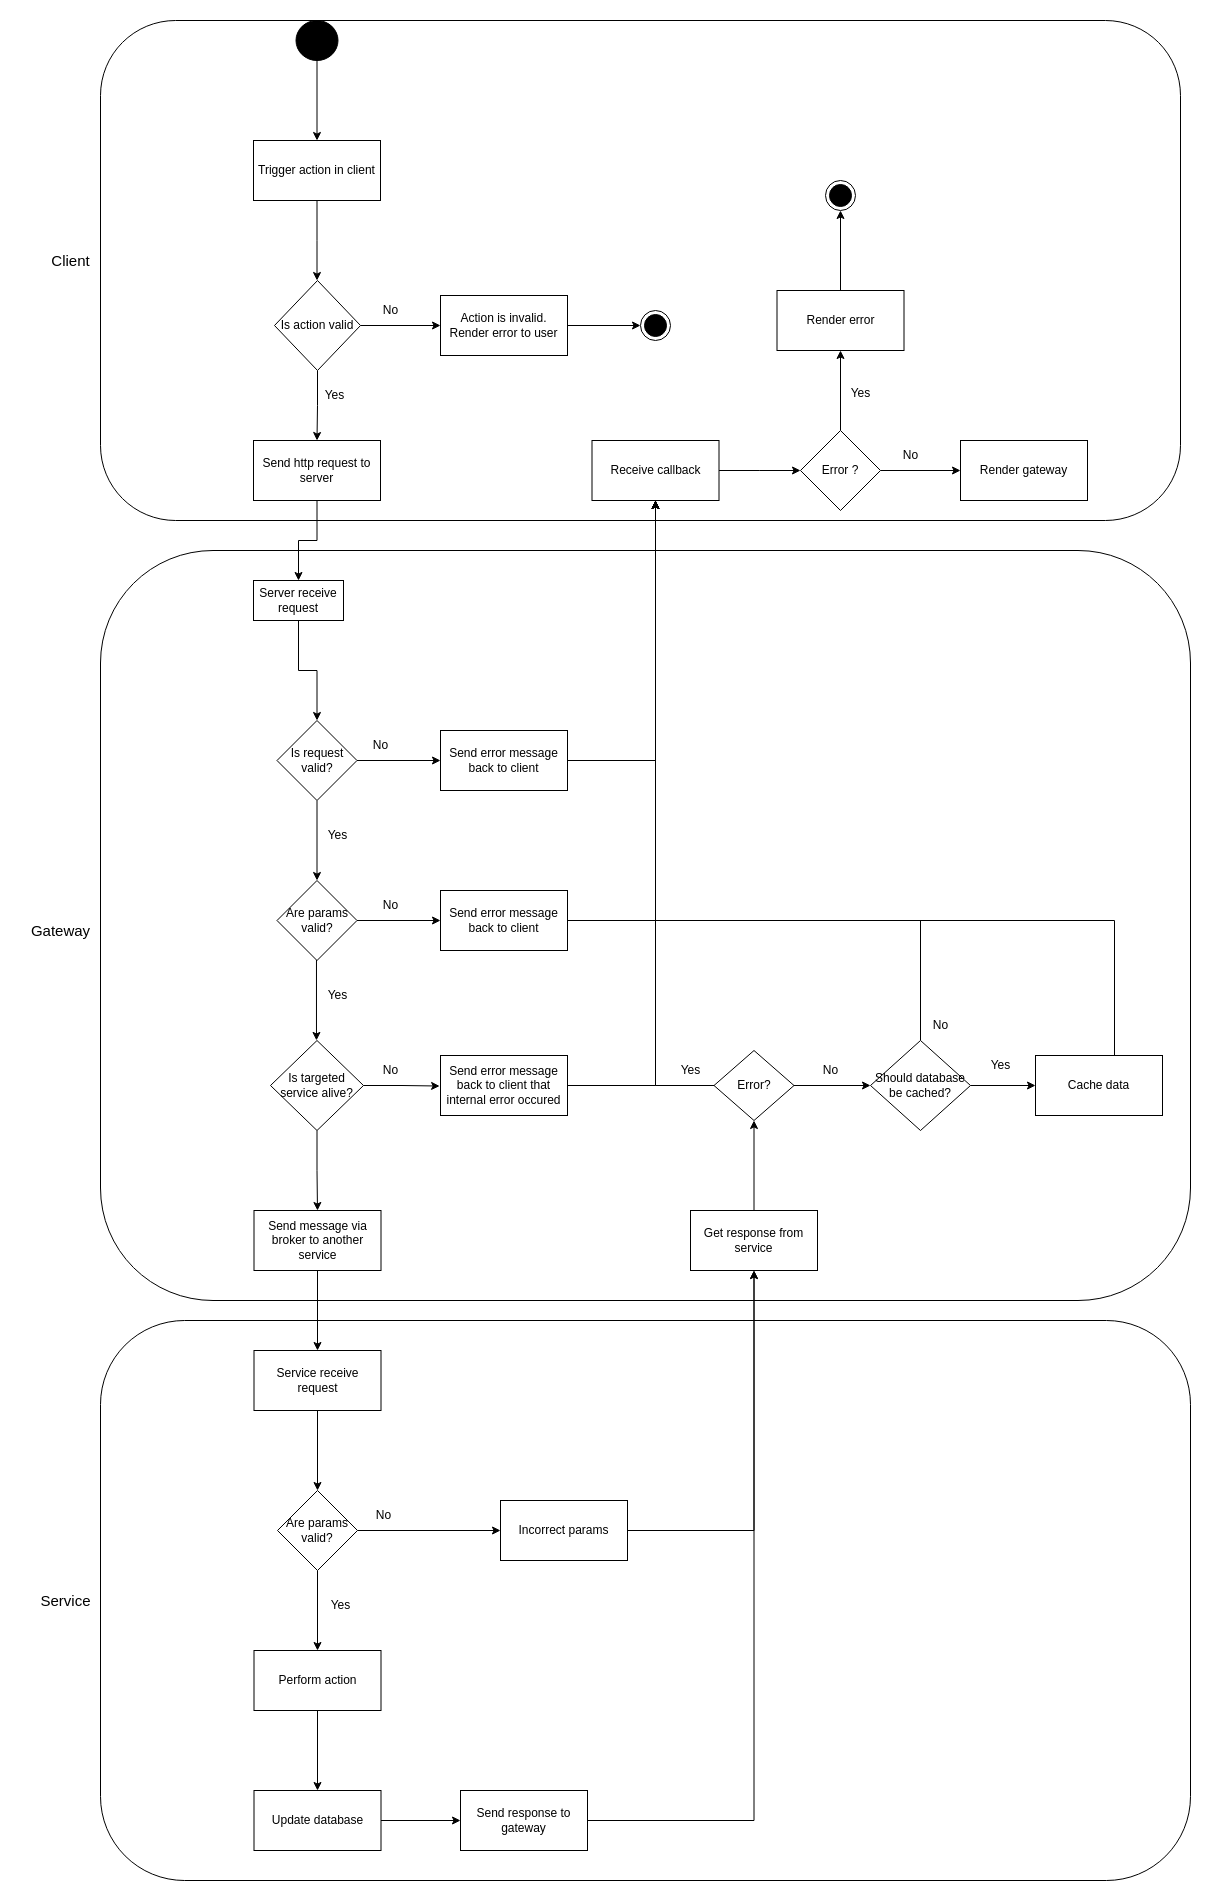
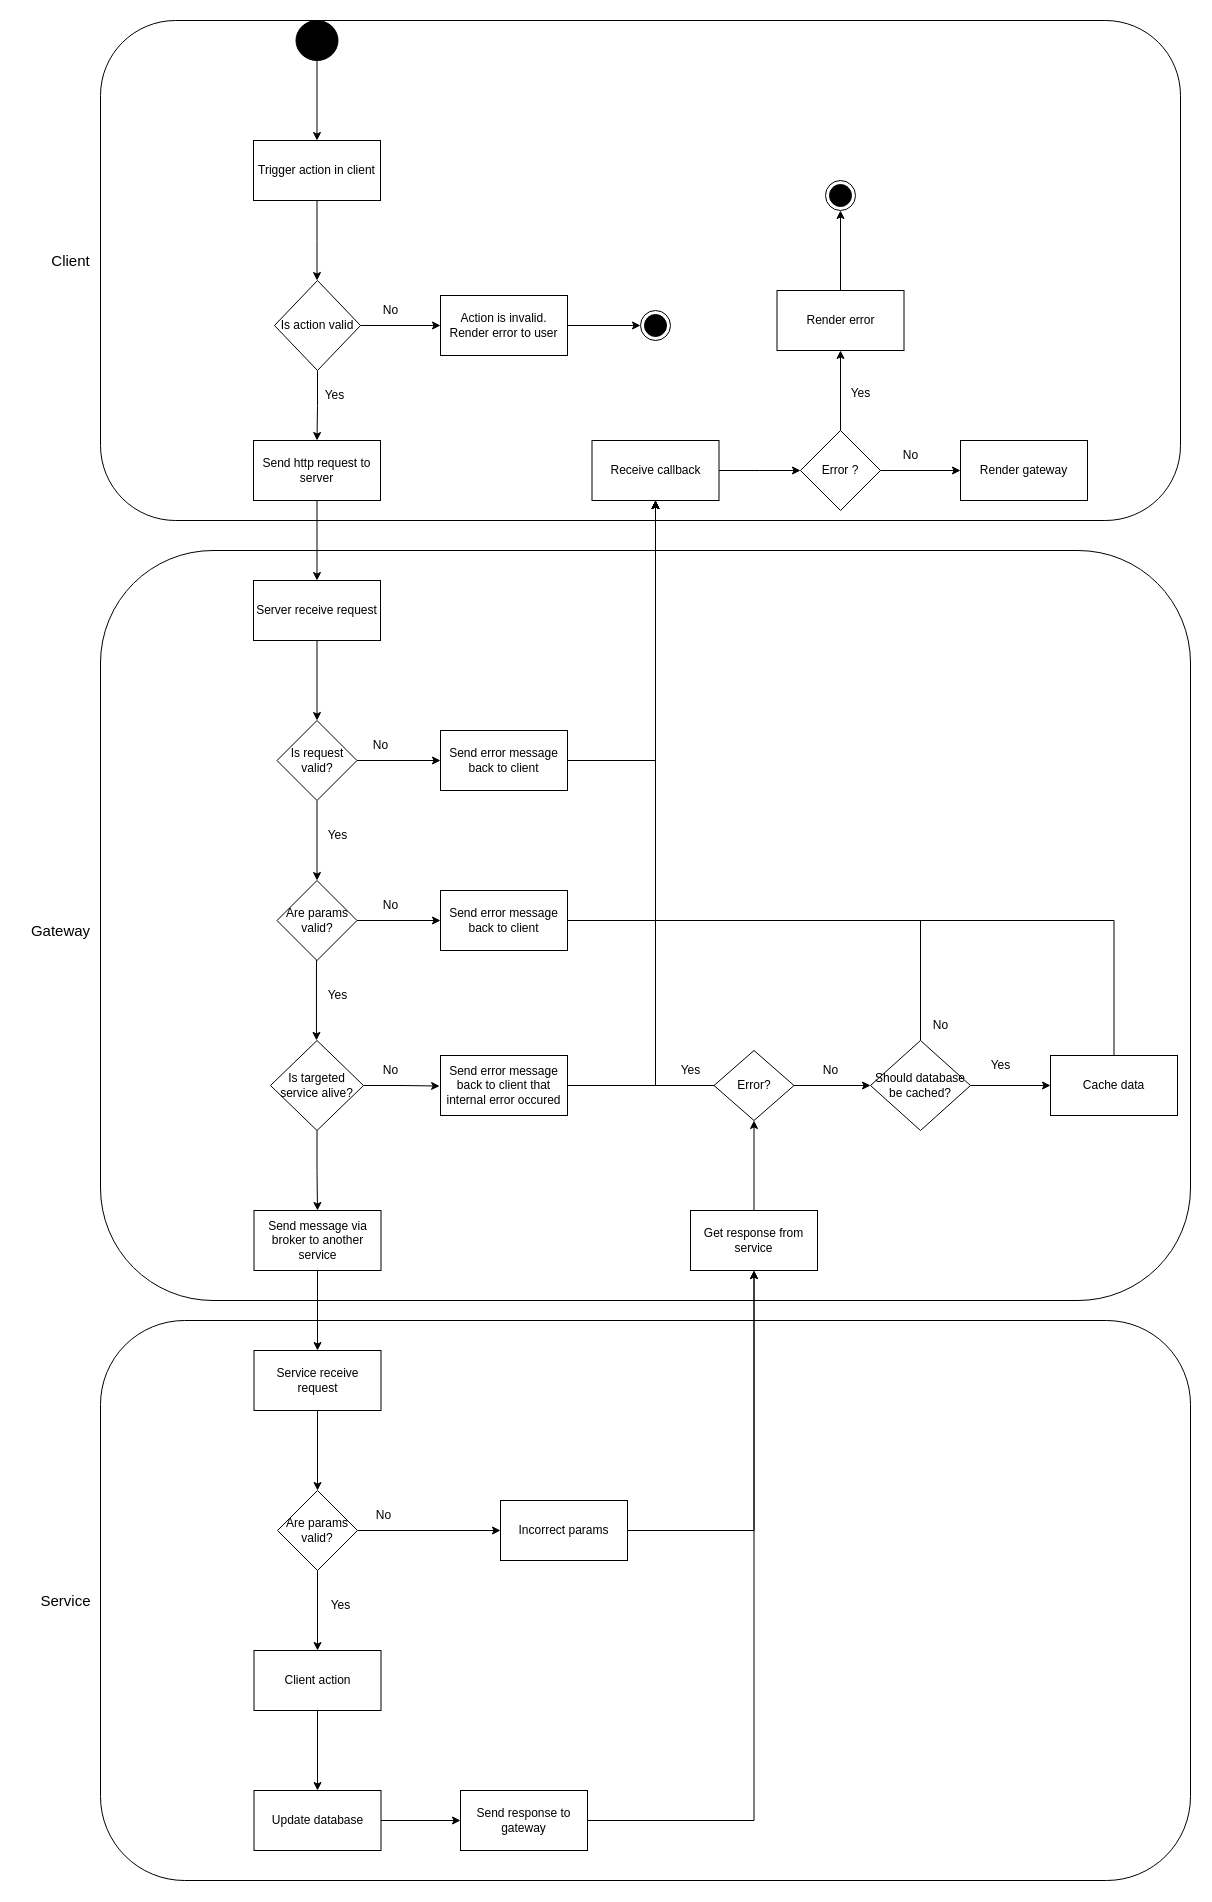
node "Server receive request": size 90x40 -> 127x60
node "Cache data": moved (1099, 1086) -> (1114, 1086)
node "Perform action": label "Perform action" -> "Client action"
